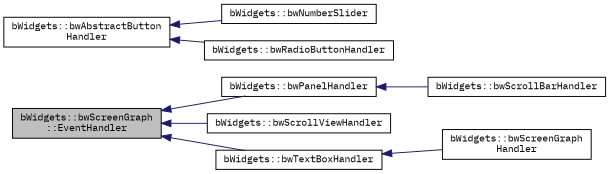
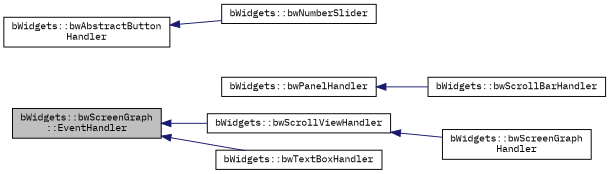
node "bWidgets::bwRadioButtonHandler": removed
edge "bWidgets::bwPanelHandler" -> "bWidgets::bwScreenGraph ::EventHandler": removed
edge "bWidgets::bwScreenGraph Handler" -> "bWidgets::bwTextBoxHandler": now "bWidgets::bwScreenGraph Handler" -> "bWidgets::bwScrollViewHandler"
